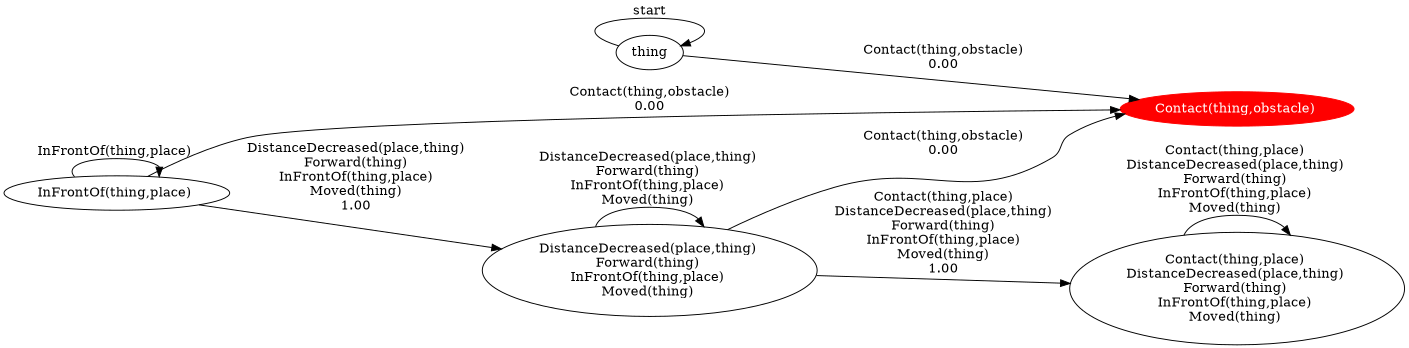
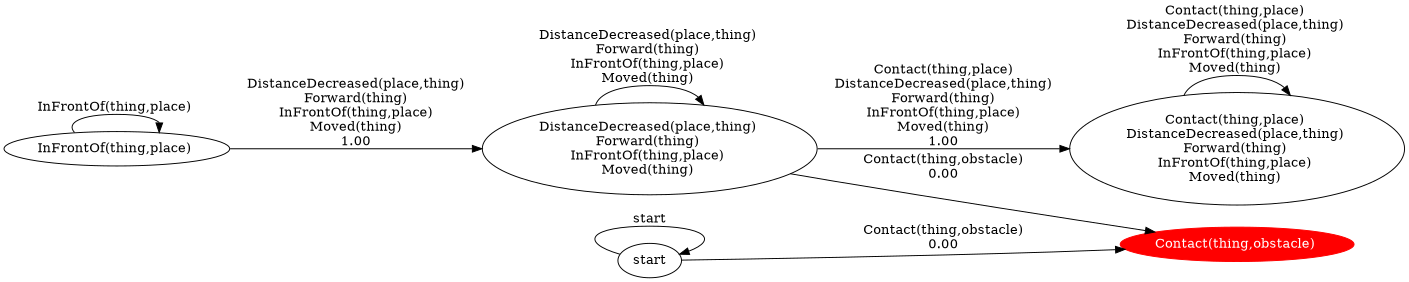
node "thing": label "thing" -> "start"
edge "InFrontOf(thing,place)" -> "Contact(thing,obstacle)": removed, label "Contact(thing,obstacle) 0.00"
